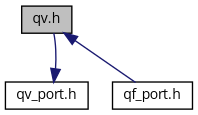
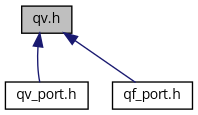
edge "qv.h" -> "qv_port.h": reversed
